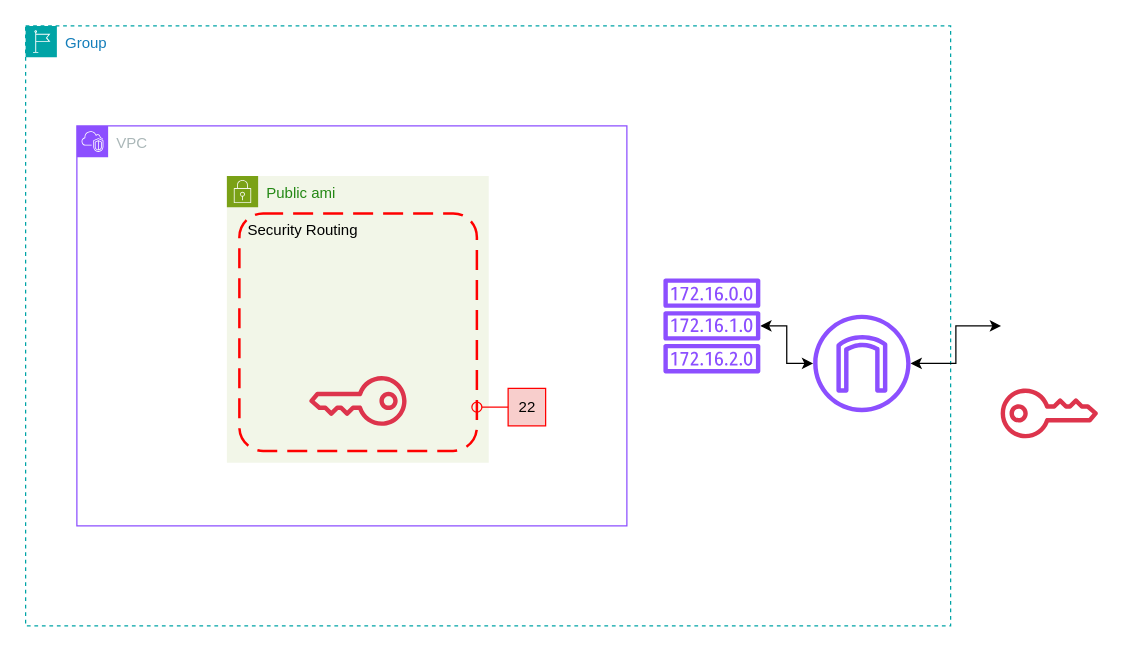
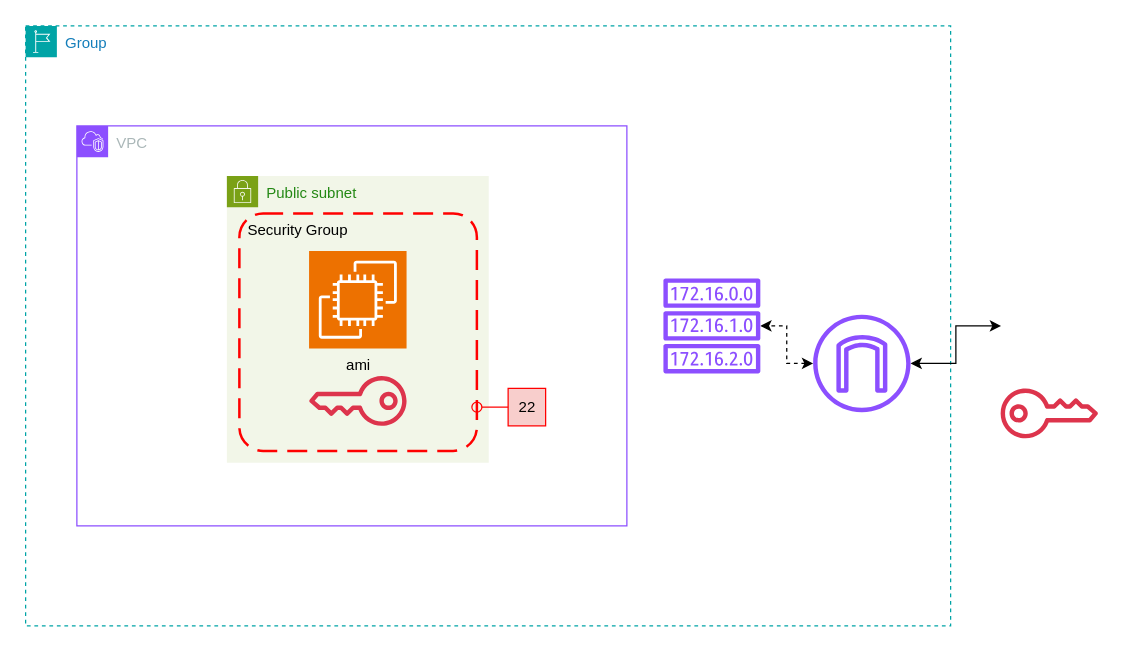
node "Public ami": label "Public ami" -> "Public subnet"
node "Security Routing": label "Security Routing" -> "Security Group"
node "ami": added
edge "Routing Table" -- "Internet Gateway": style solid -> dashed
